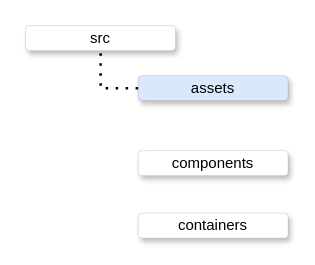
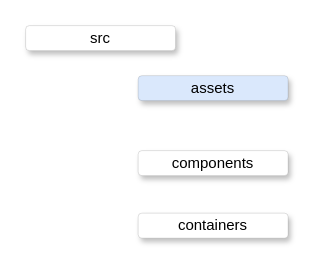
edge "src" -- "assets": removed
